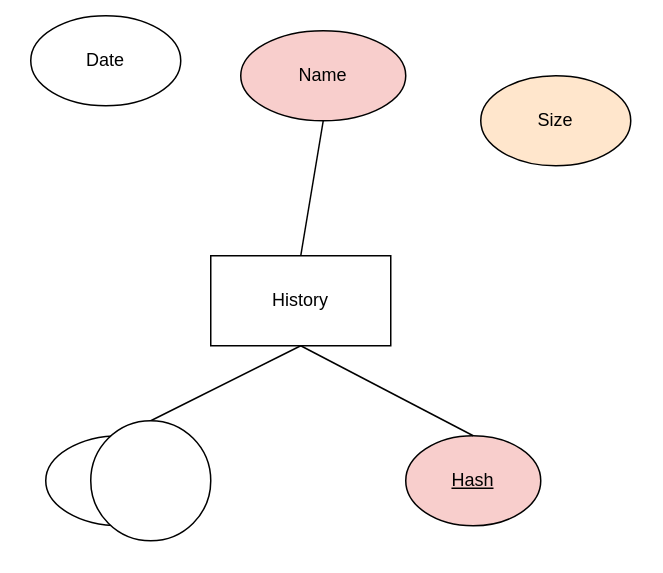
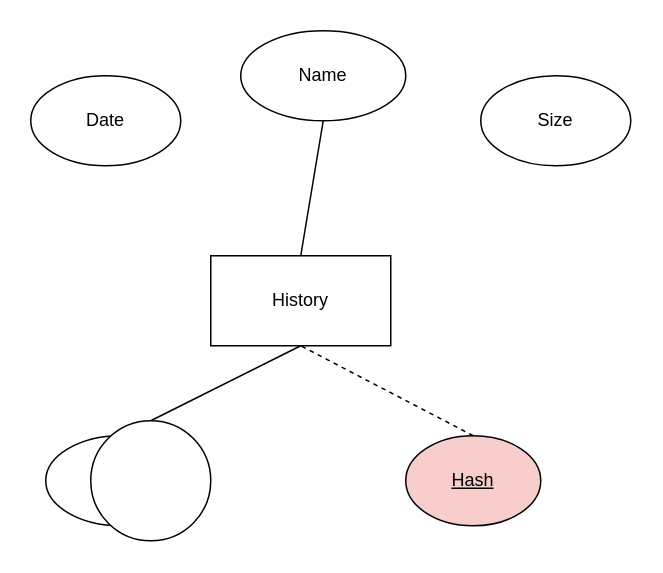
node "Date": moved (106, 61) -> (106, 121)
node "Name": fillcolor #f8cecc -> #ffffff
node "Size": fillcolor #ffe6cc -> #ffffff
edge "History" -- "Hash": style solid -> dashed
